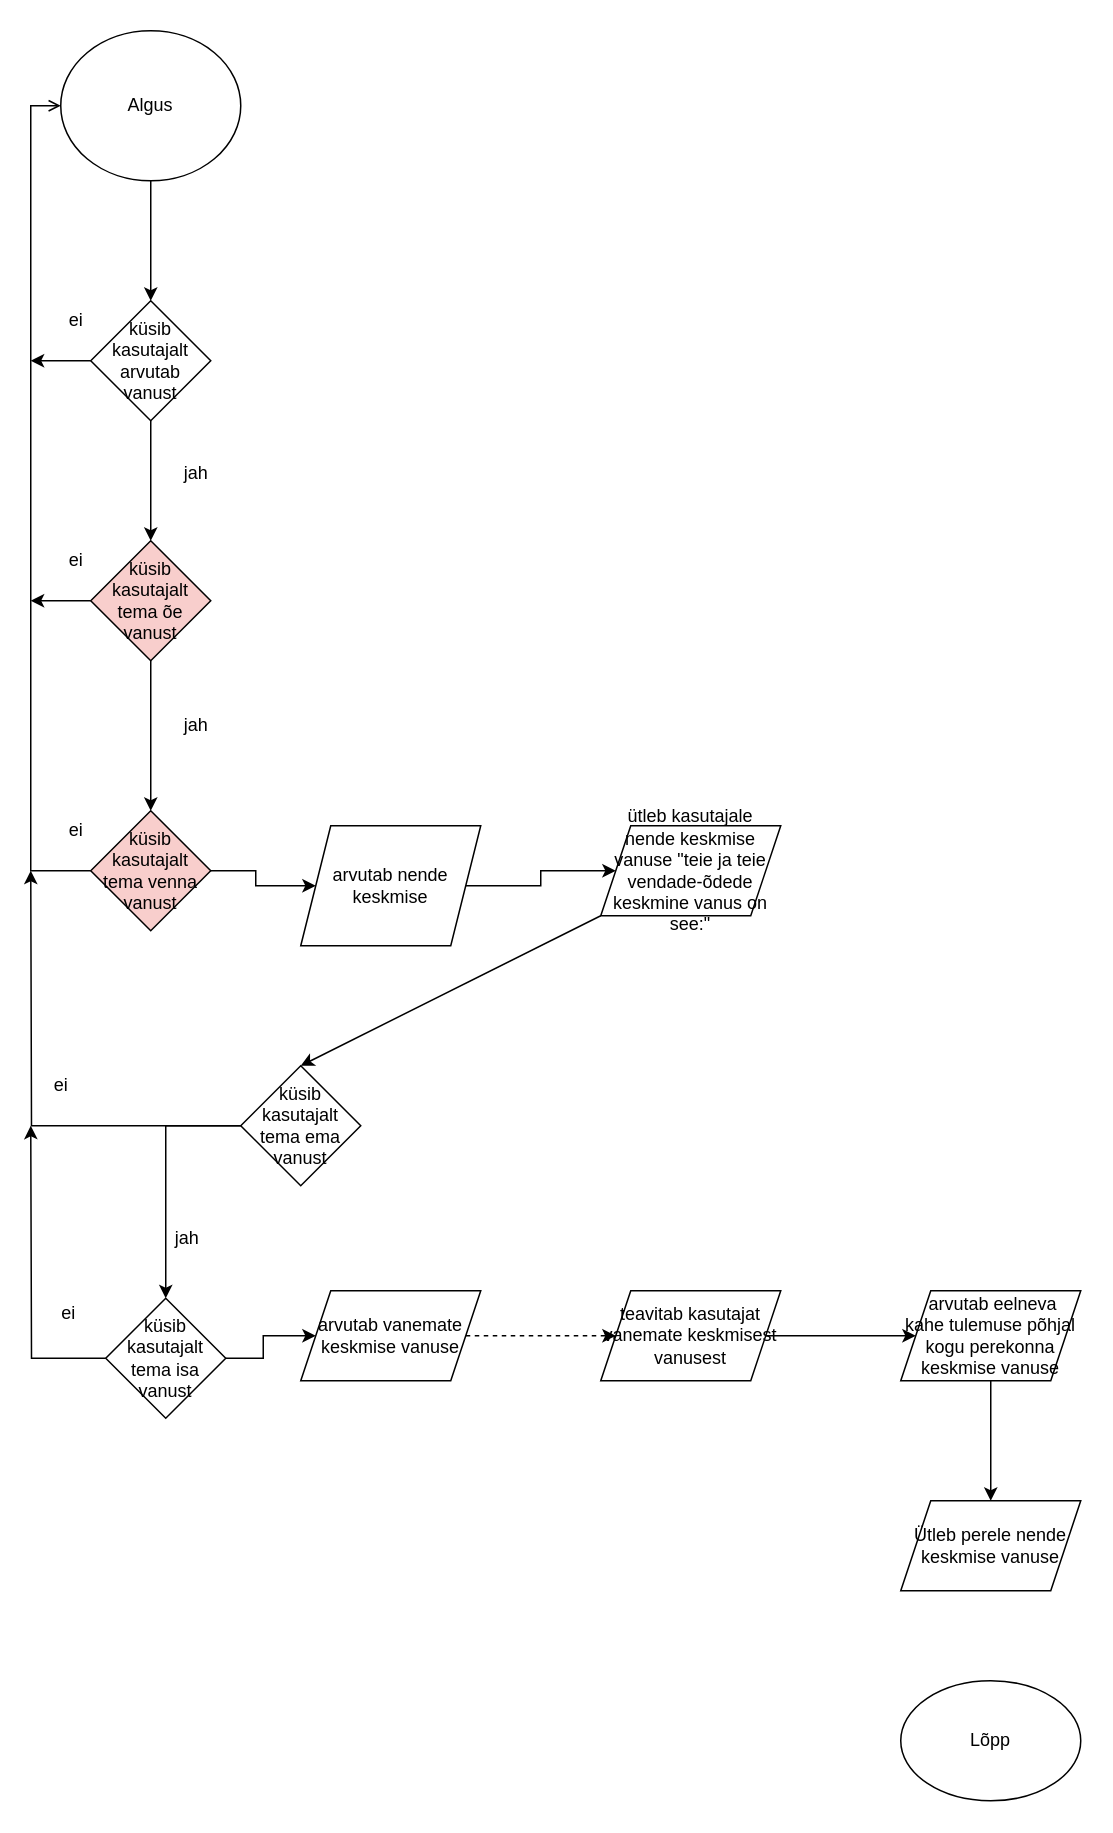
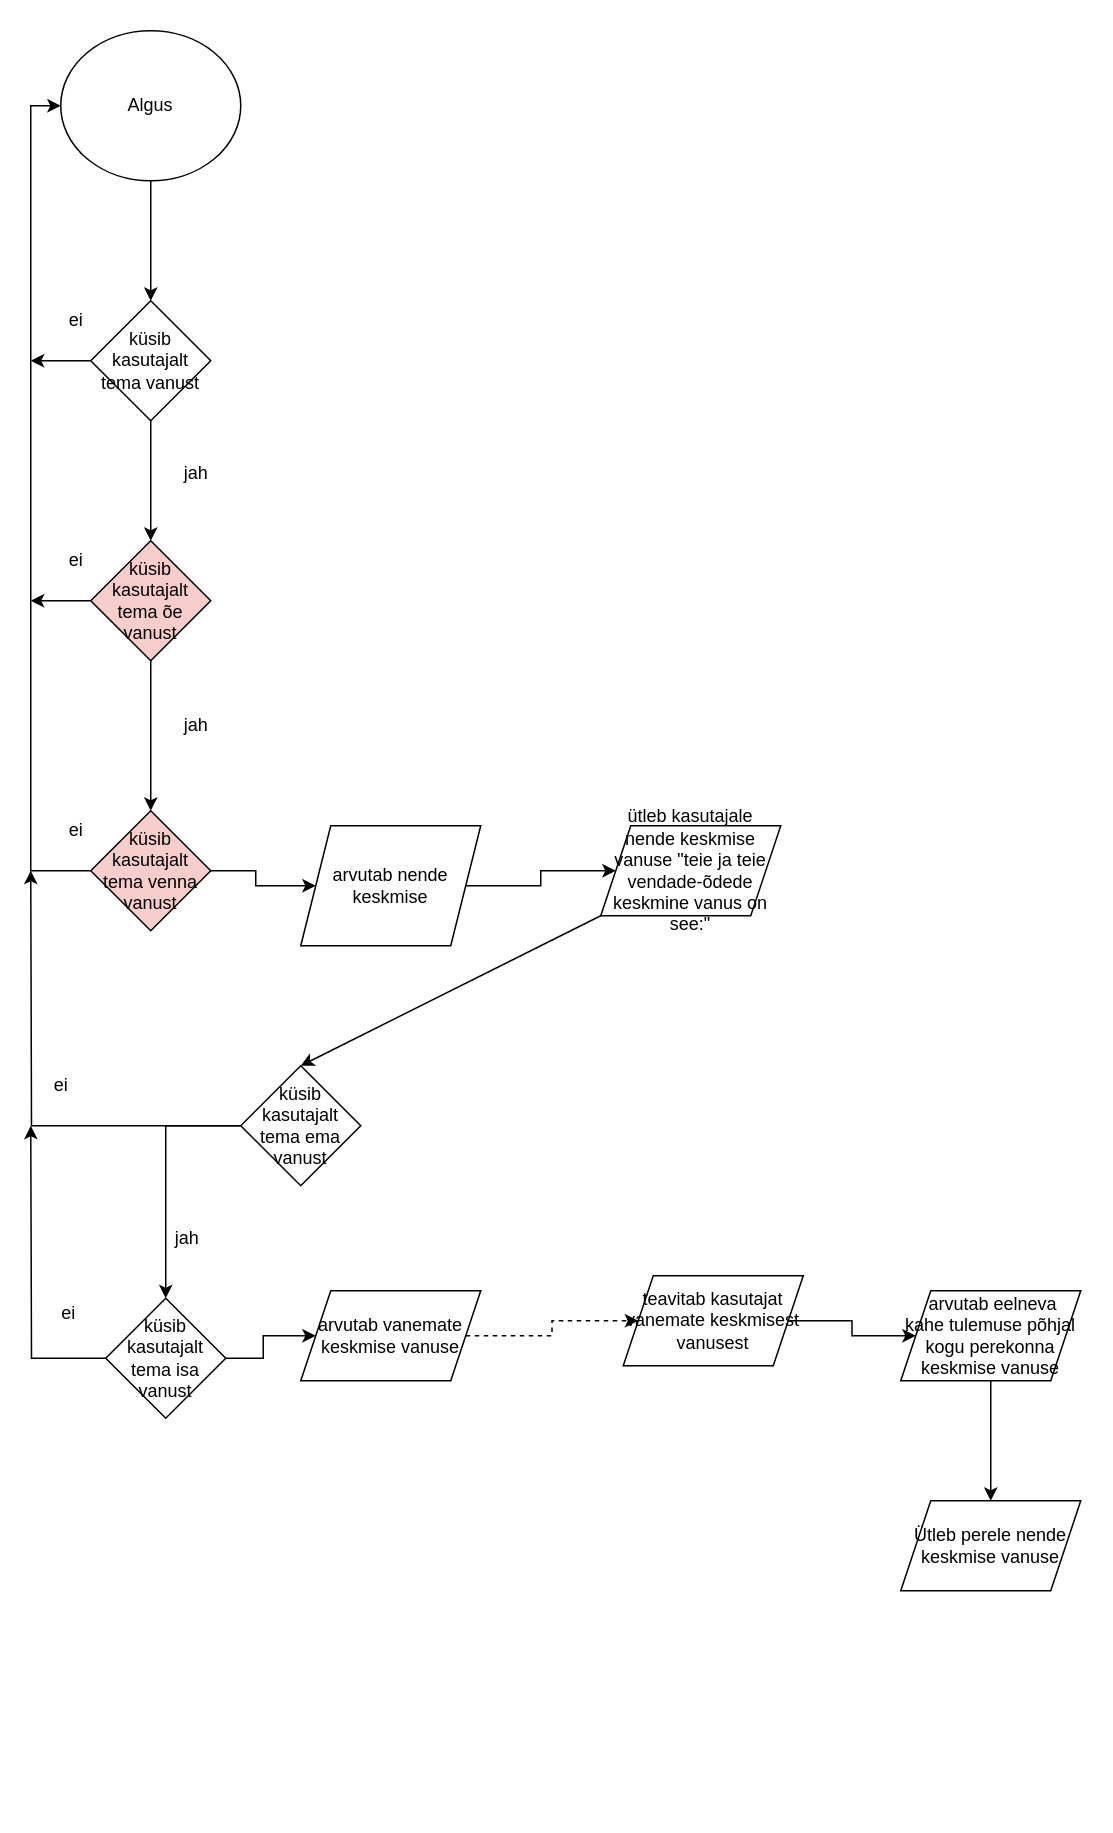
edge "küsib kasutajalt tema venna vanust" -> "Algus": arrowhead open -> classic
node "küsib kasutajalt arvutab vanust": label "küsib kasutajalt arvutab vanust" -> "küsib kasutajalt tema vanust"
node "teavitab kasutajat vanemate keskmisest vanusest": moved (691, 1336) -> (713, 1321)
node "Lõpp": removed
